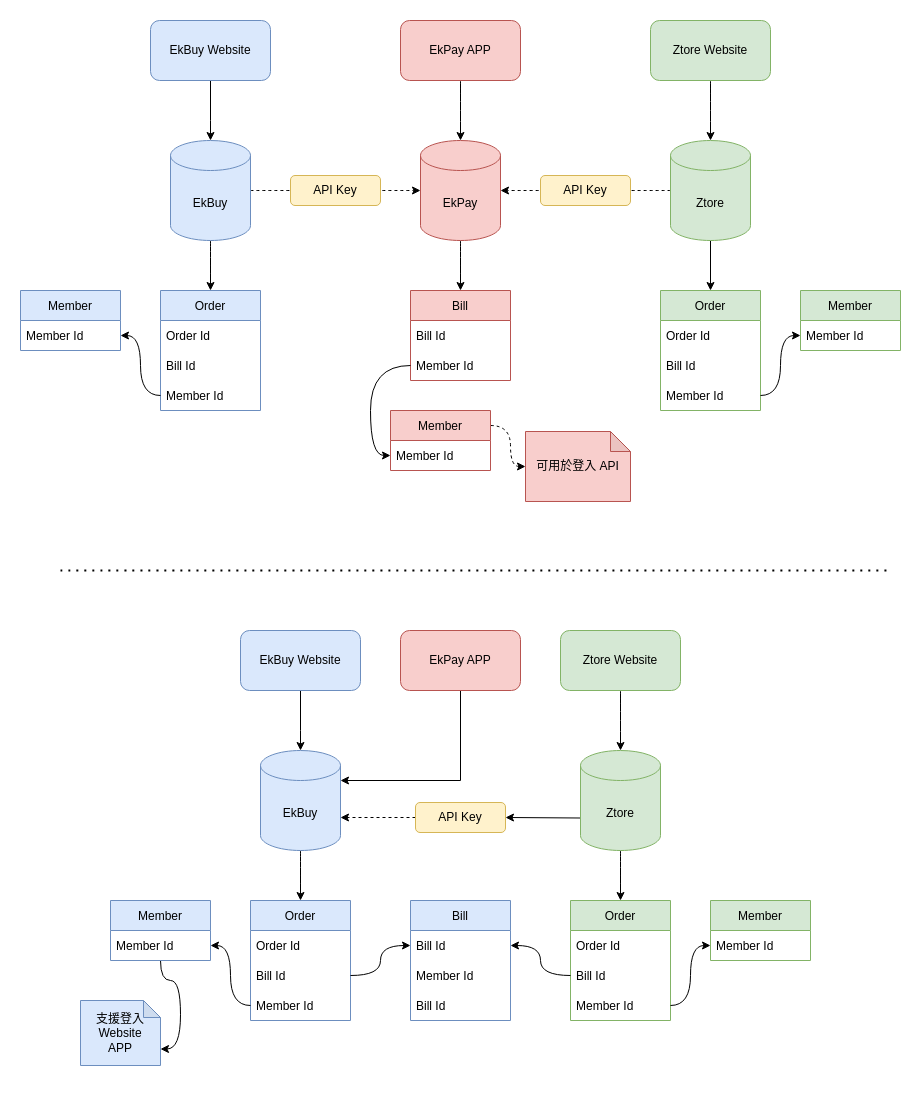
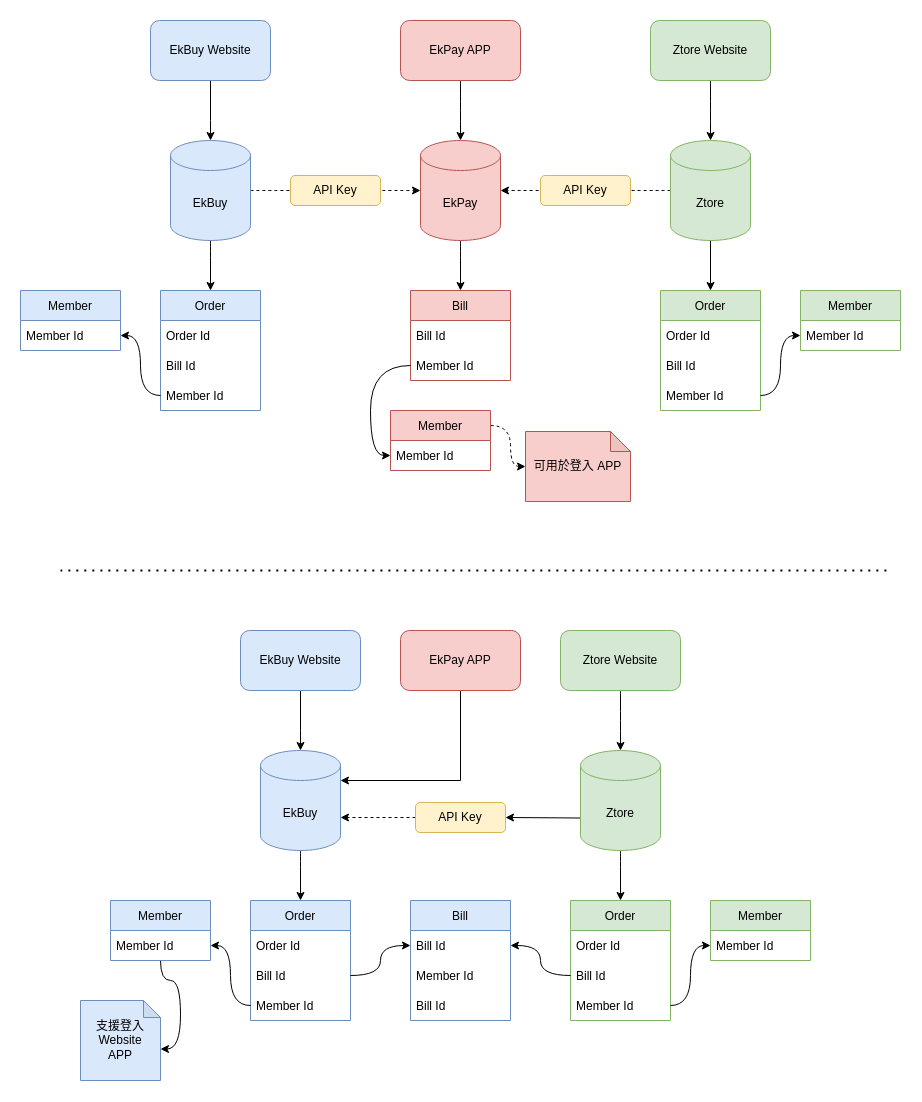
node "可用於登入 API": label "可用於登入 API" -> "可用於登入 APP"
node "支援登入 Website APP": size 80x65 -> 80x80
